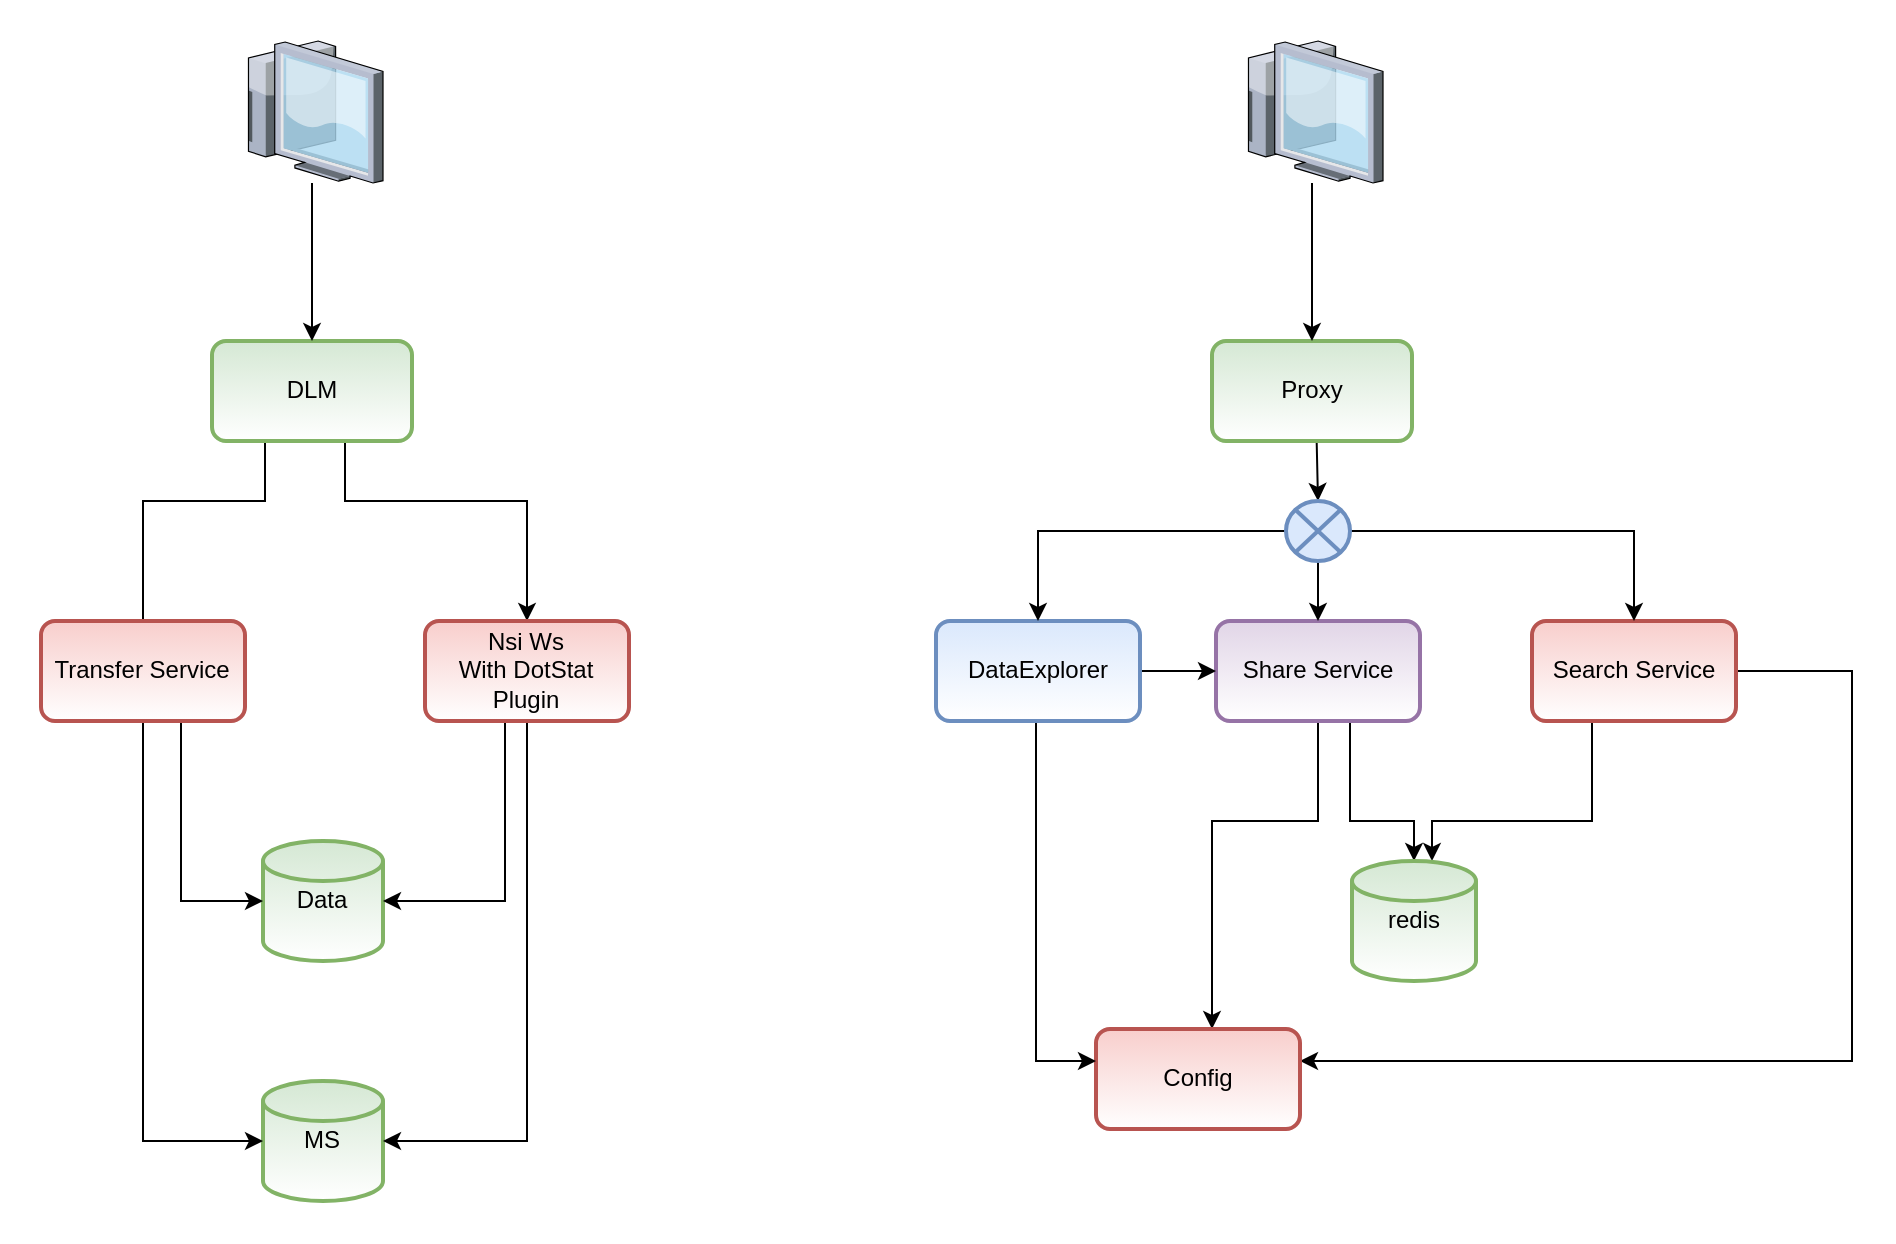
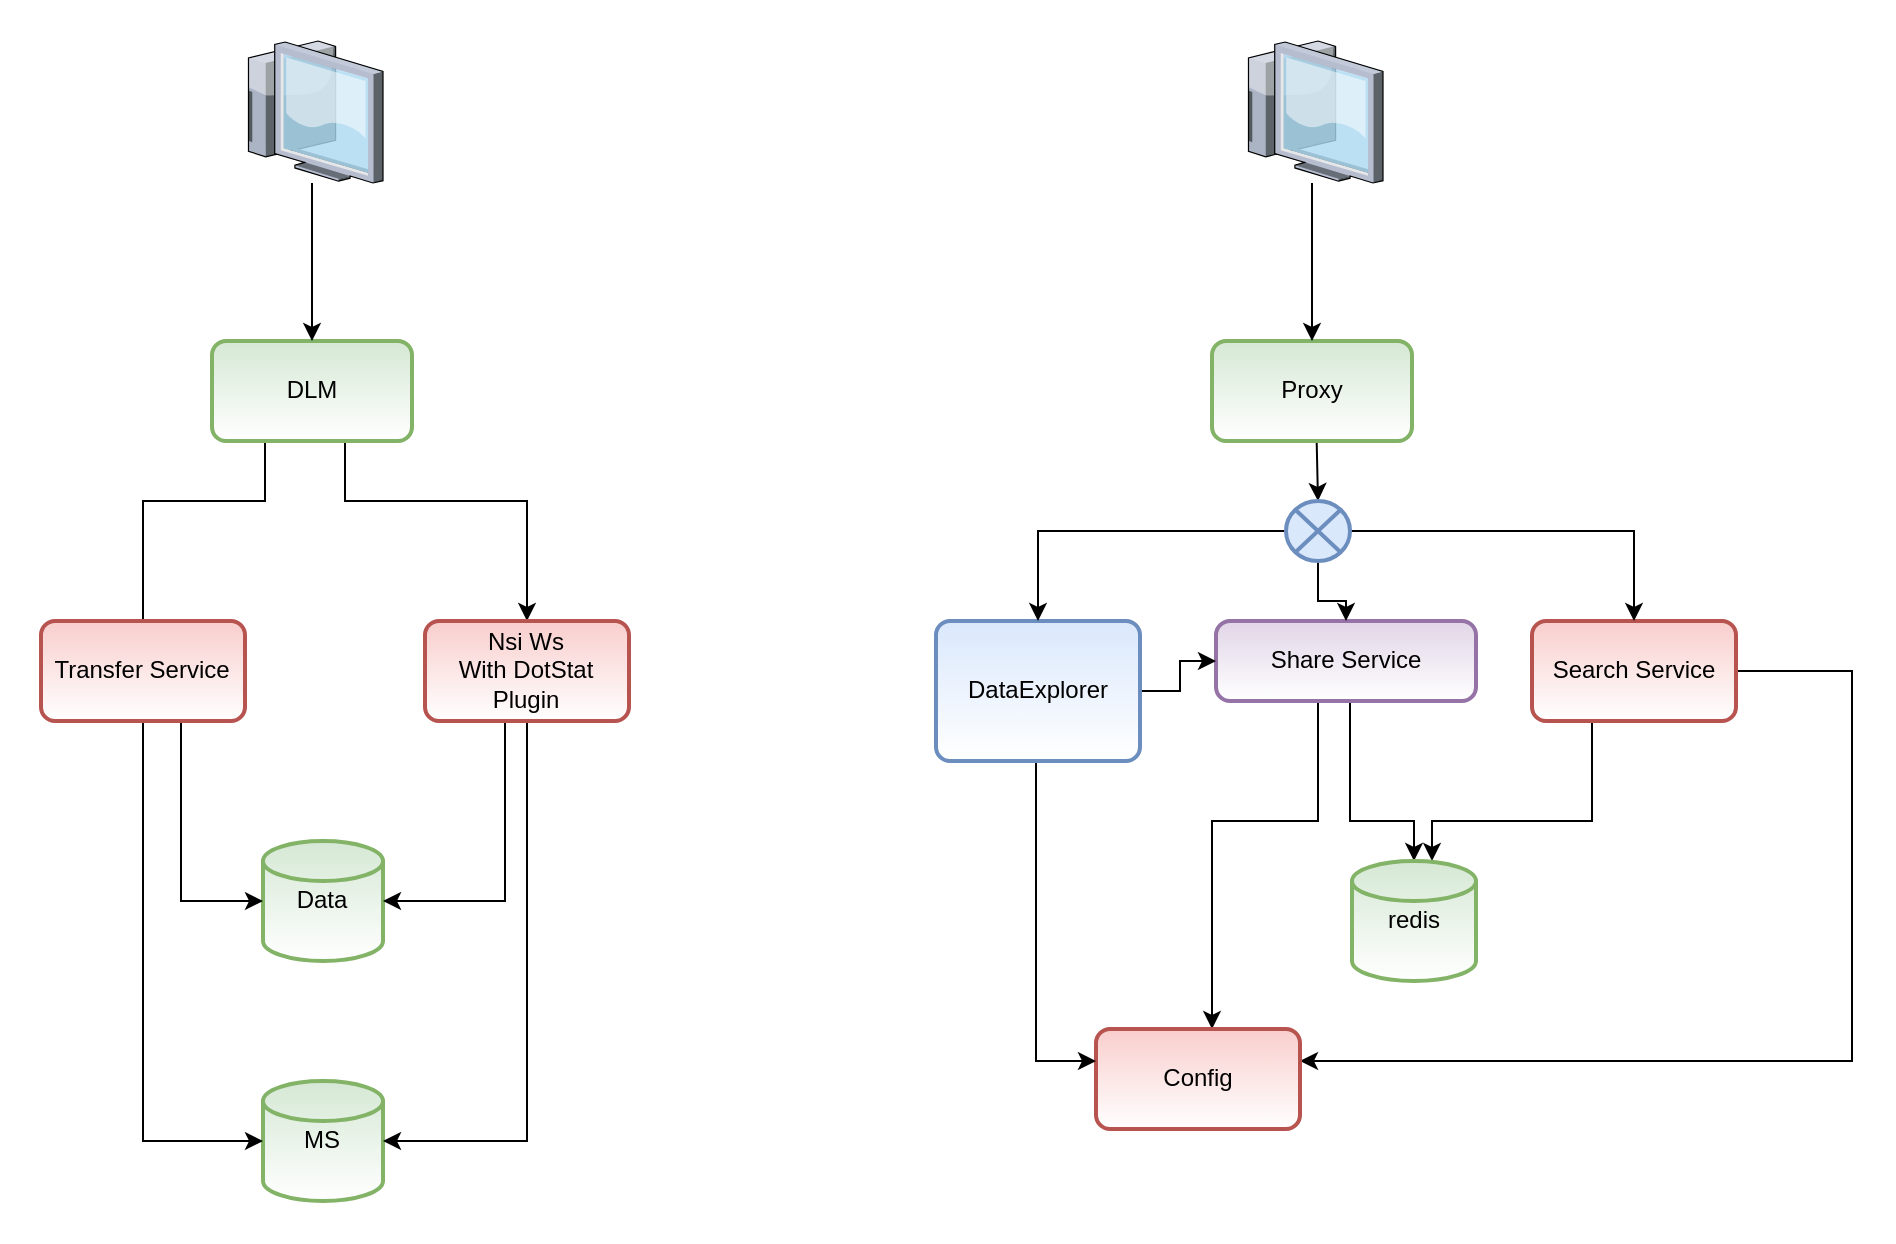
node "DataExplorer": size 204x100 -> 204x140
node "Share Service": size 204x100 -> 260x80
